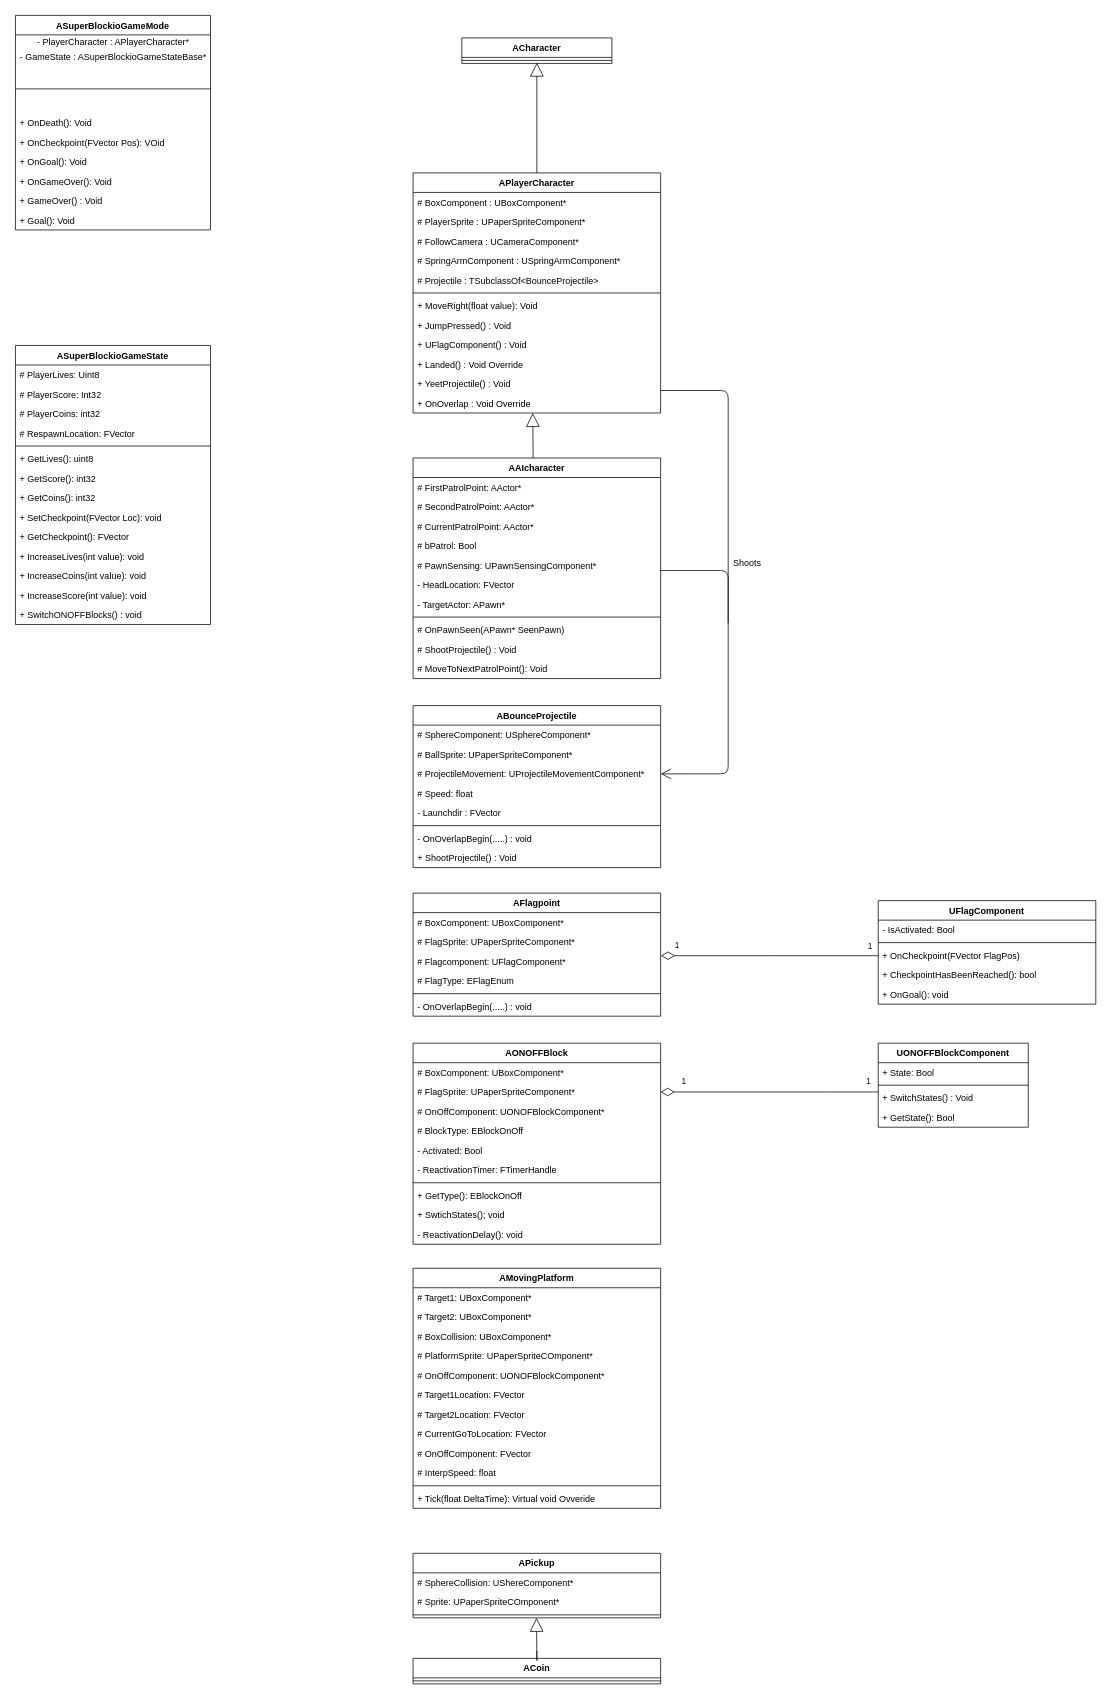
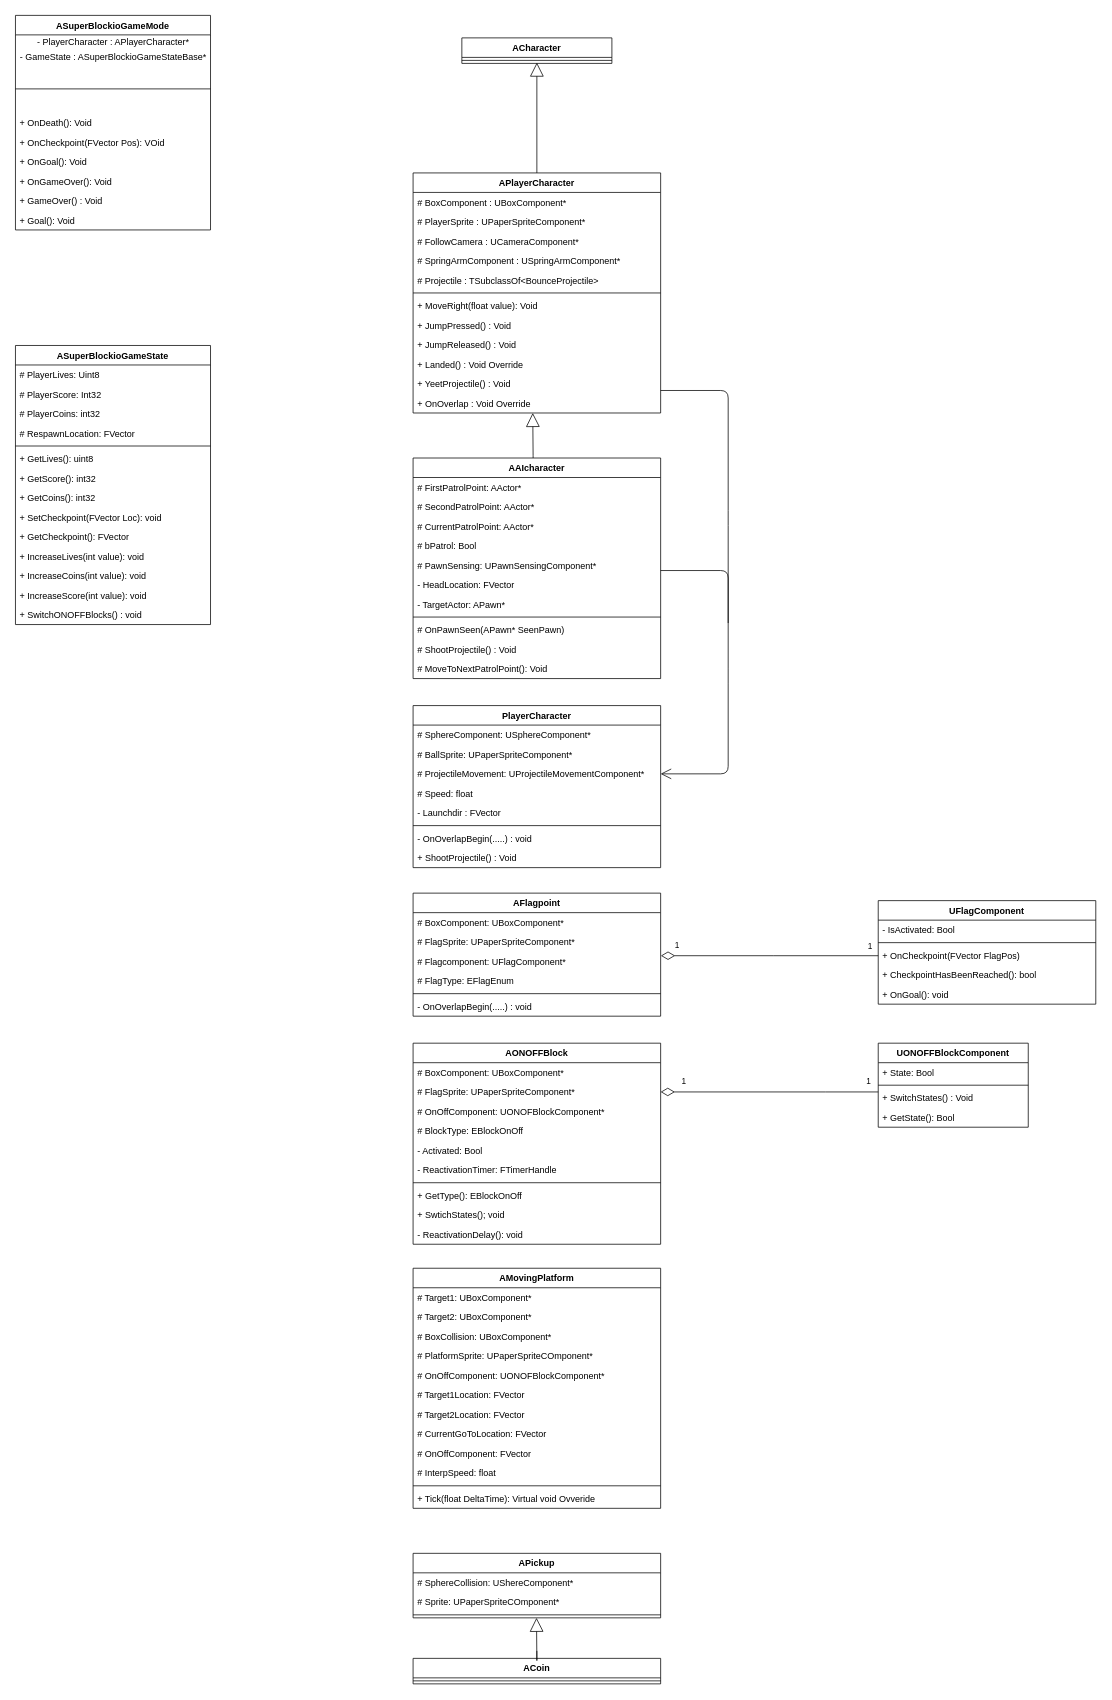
node "+ UFlagComponent() : Void": label "+ UFlagComponent() : Void" -> "+ JumpReleased() : Void"
node "Shoots": removed
node "ABounceProjectile": label "ABounceProjectile" -> "PlayerCharacter"
